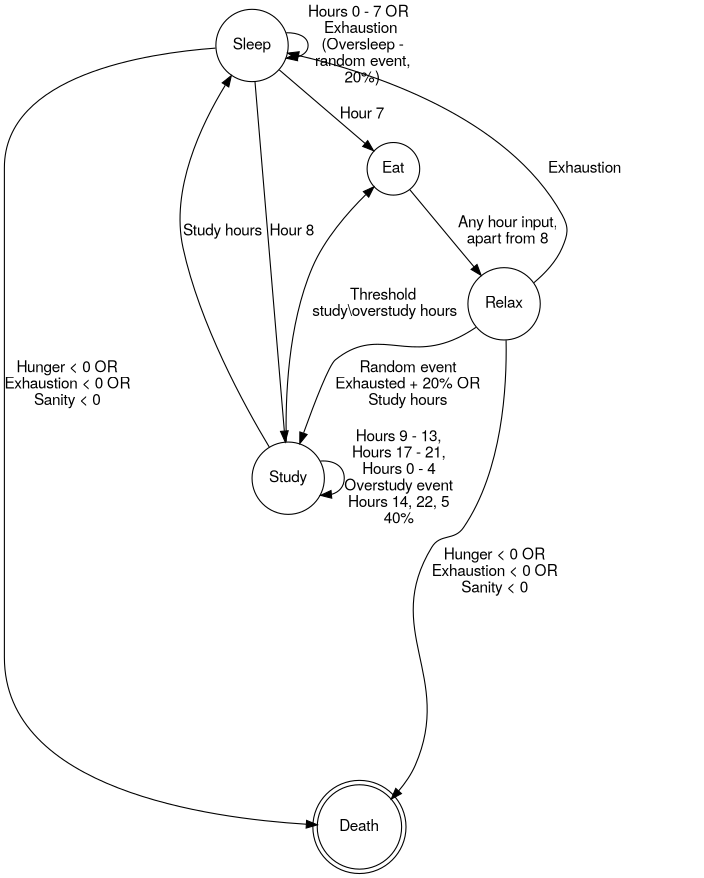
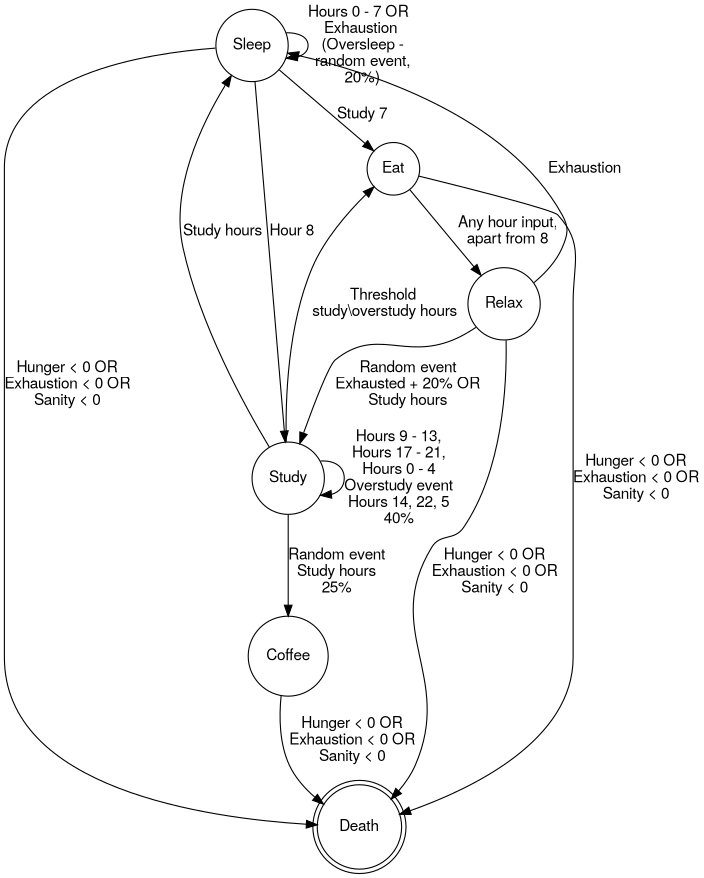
edge "Sleep" -> "Eat": label "Hour 7" -> "Study 7"
edge "Eat" -> "Death": added, label "Hunger < 0 OR Exhaustion < 0 OR Sanity < 0"
node "Coffee": added
